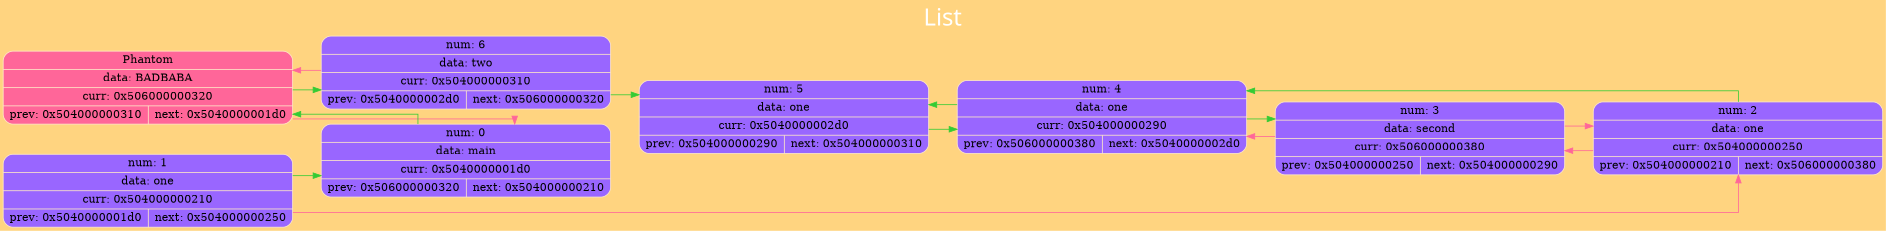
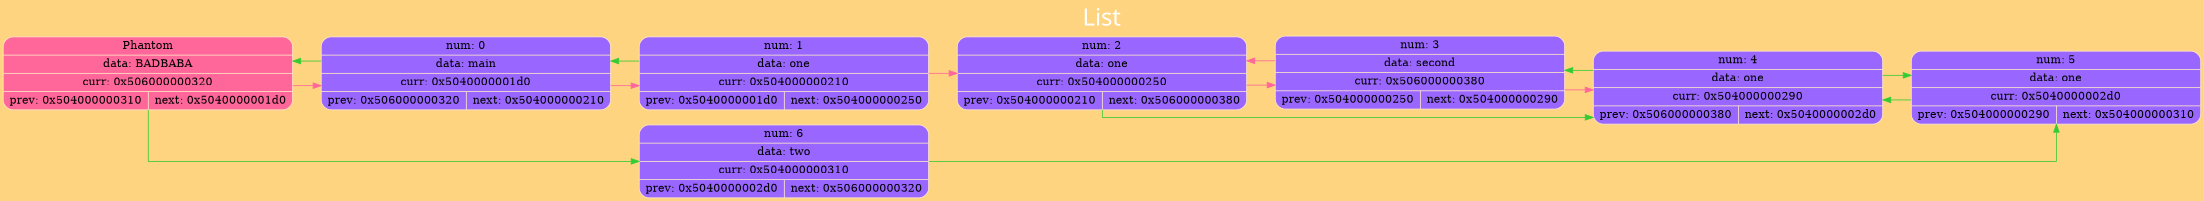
edge "num: 6" -> "Phantom": removed
edge "num: 0" -> "num: 1": added
